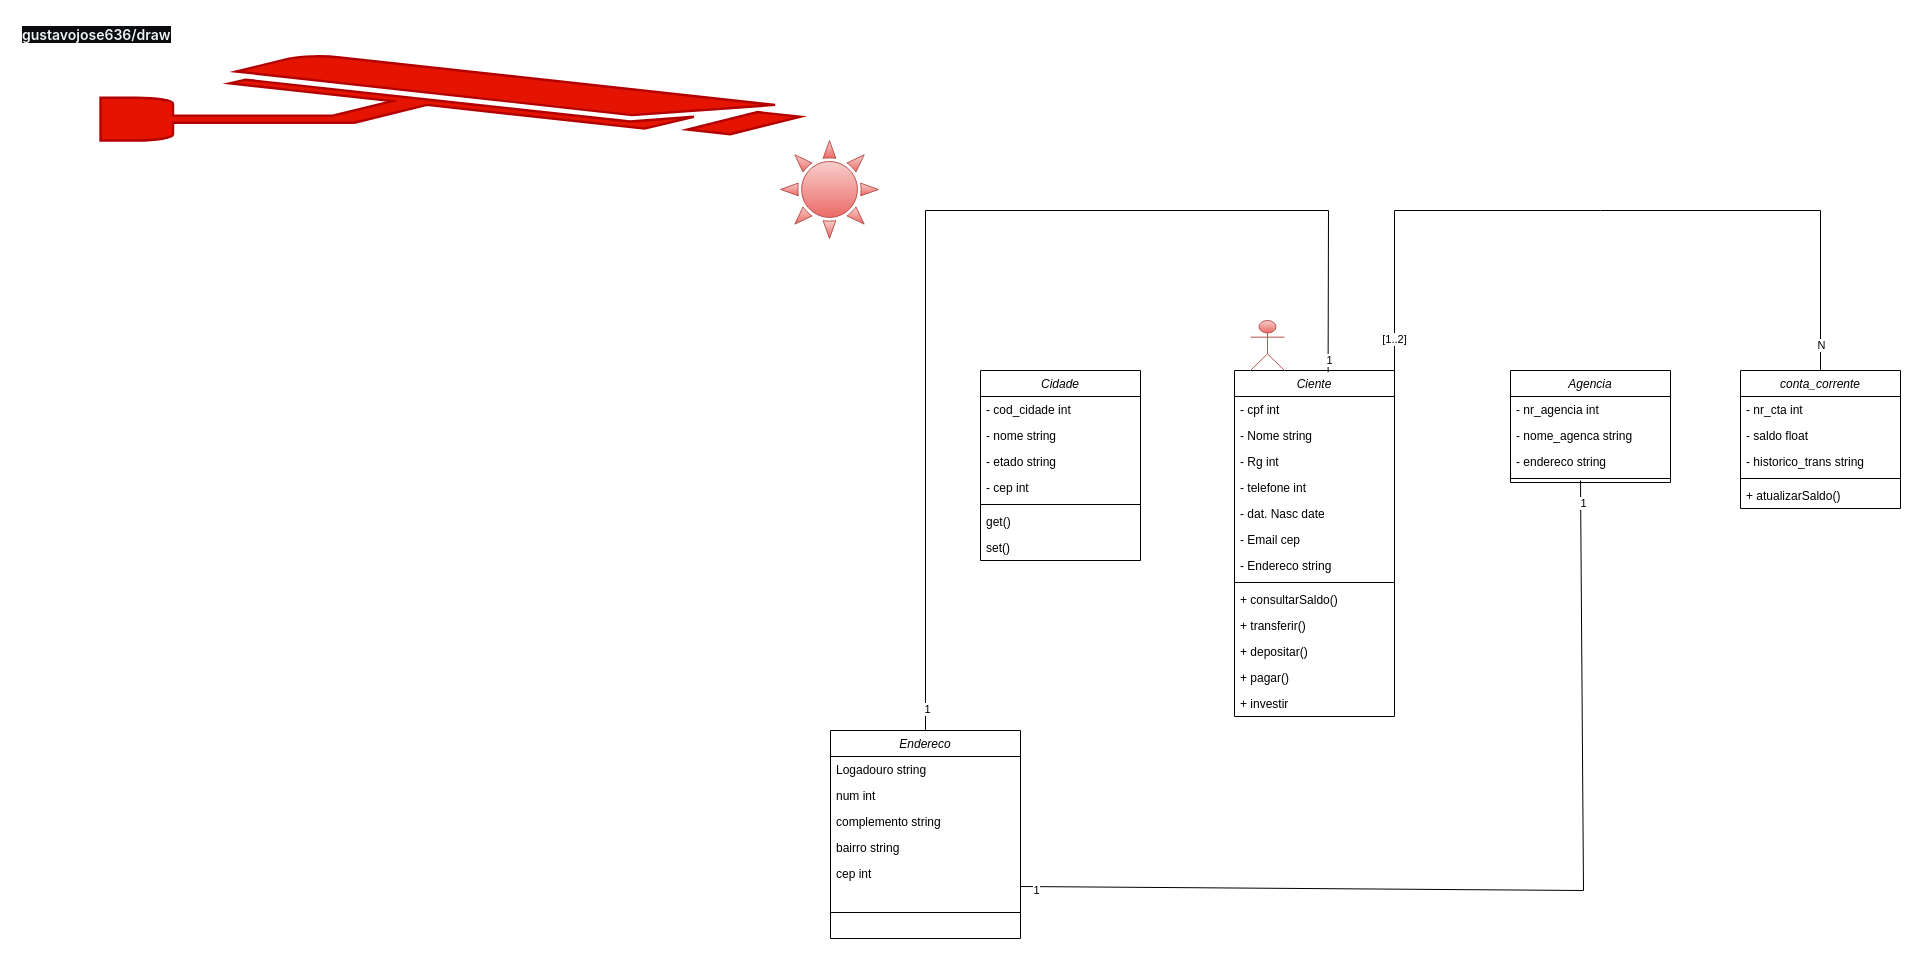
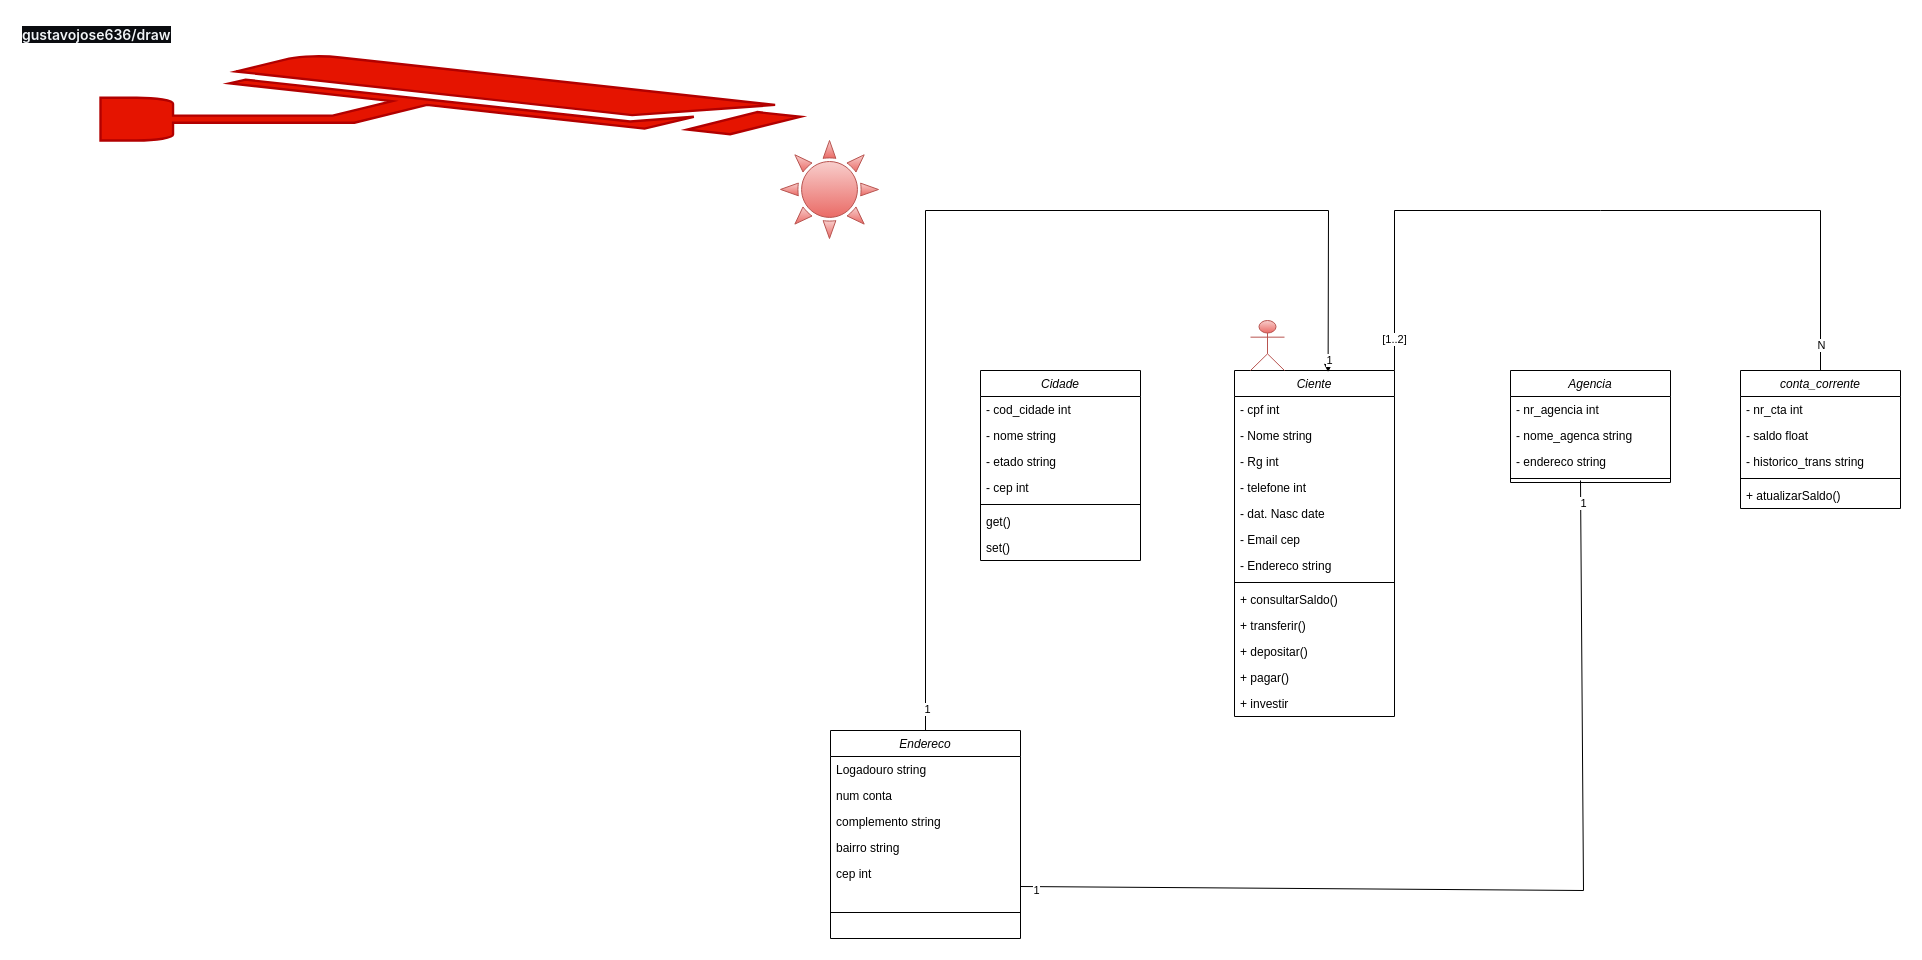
edge "Ciente" -- "Endereco": arrowhead none -> classic
node "num int": label "num int" -> "num conta"
